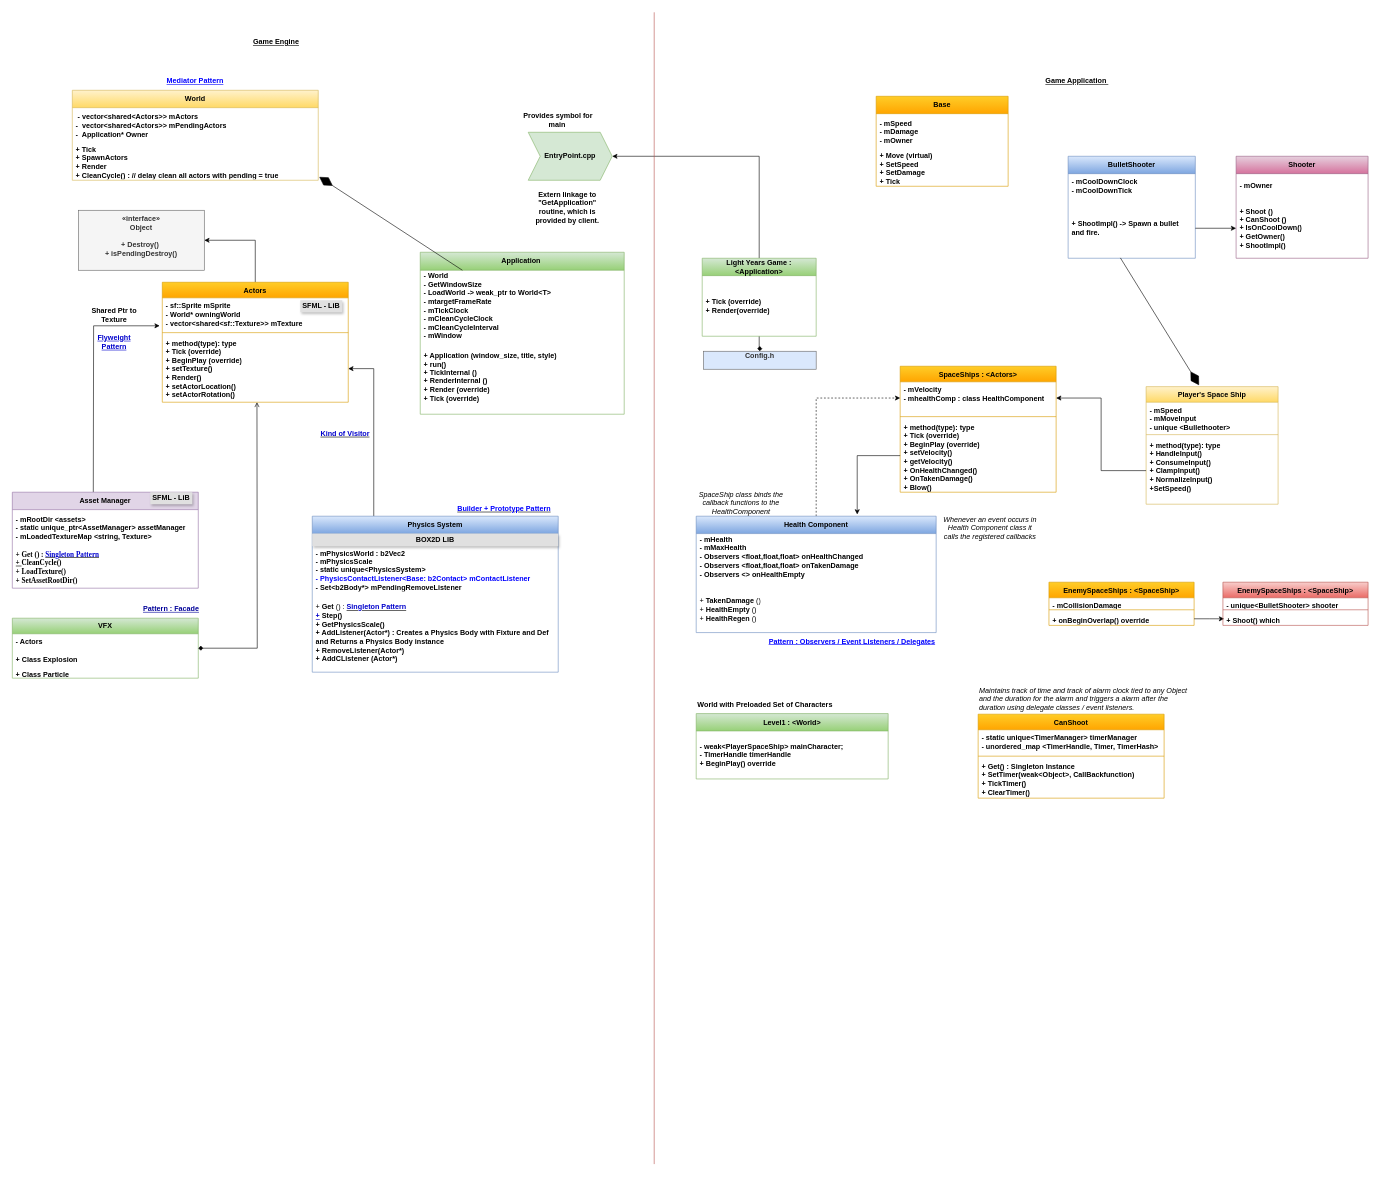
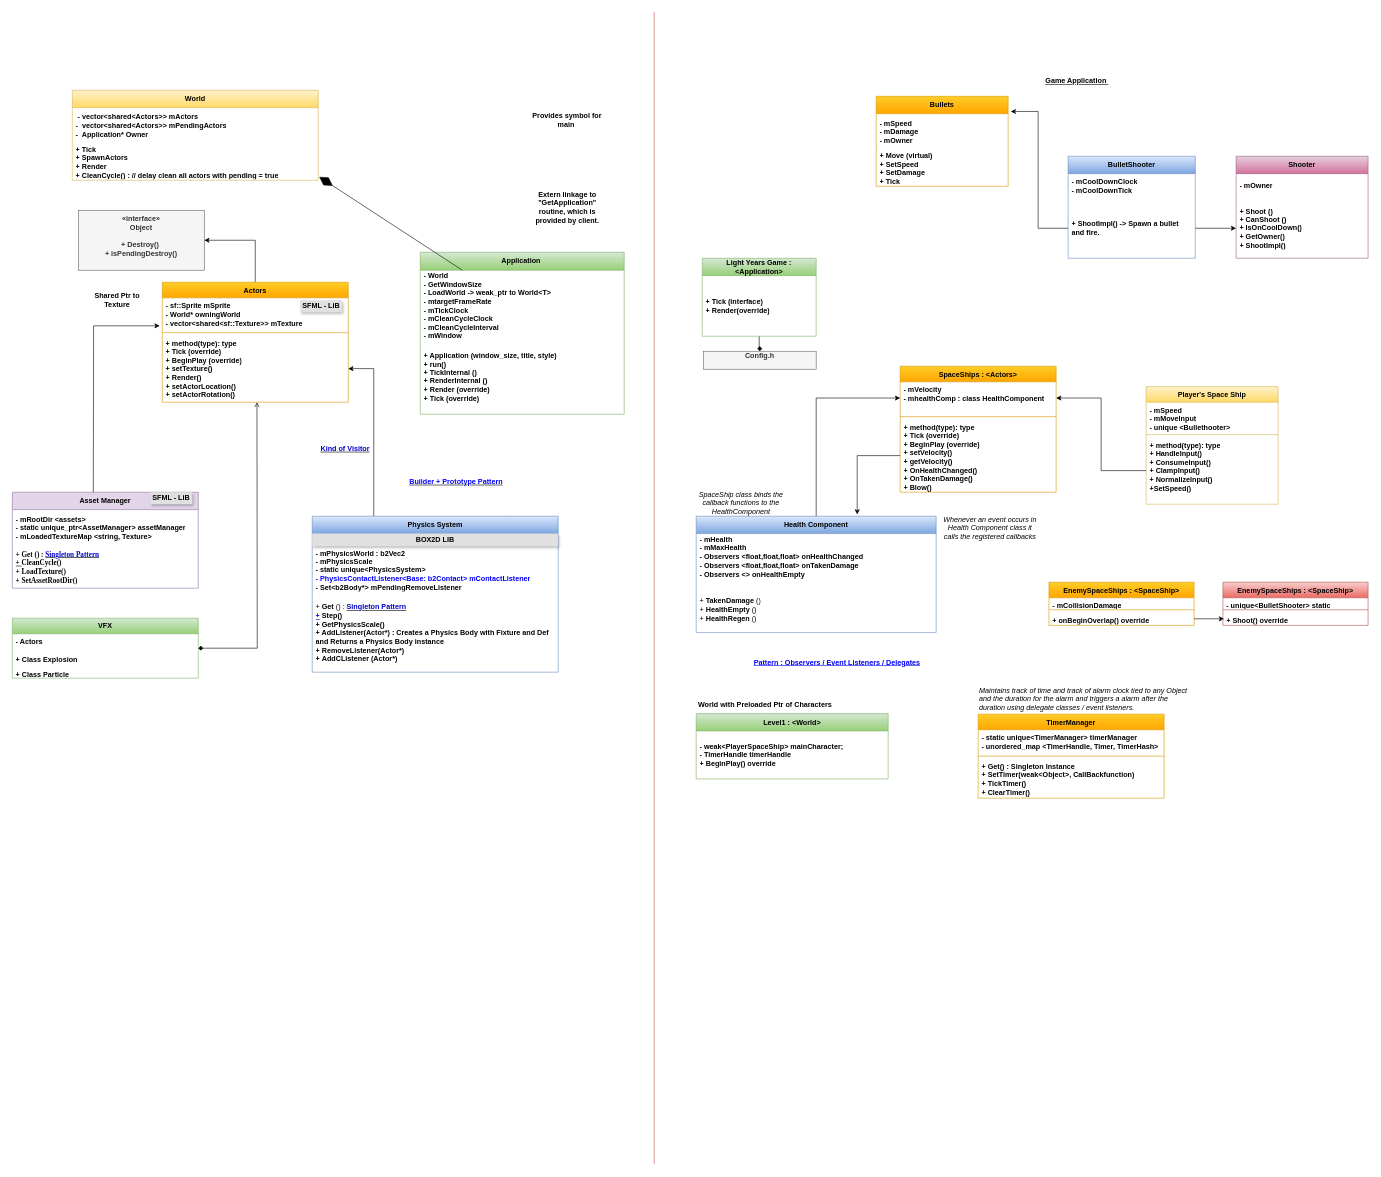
node "Game Engine": removed
node "Mediator Pattern": removed
node "Base": label "Base" -> "Bullets"
edge "+ ShootImpl() -> Spawn a bullet and fire." -> "- mSpeed - mDamage - mOwner": added
node "Provides symbol for main": moved (558, 120) -> (567, 120)
node "EntryPoint.cpp": removed
edge "Light Years Game : <Application>" -> "EntryPoint.cpp": removed
node "+ Tick (override) + Render(override)": label "+ Tick (override) + Render(override)" -> "+ Tick (interface) + Render(override)"
node "Shared Ptr to Texture": moved (114, 315) -> (117, 300)
edge "+ ShootImpl() -> Spawn a bullet and fire." -> "Player's Space Ship": removed
node "Flyweight Pattern": removed
node "Config.h": fillcolor #dae8fc -> #f5f5f5
edge "Health Component" -> "- mVelocity - mhealthComp : class HealthComponent": style dashed -> solid
node "Kind of Visitor": moved (345, 434) -> (345, 449)
node "Builder + Prototype Pattern": moved (504, 509) -> (456, 482)
node "- unique<BulletShooter> shooter": label "- unique<BulletShooter> shooter" -> "- unique<BulletShooter> static"
node "Pattern : Facade": removed
node "+ Shoot() which": label "+ Shoot() which" -> "+ Shoot() override"
node "Pattern : Observers / Event Listeners / Delegates": moved (852, 642) -> (837, 663)
node "World with Preloaded Set of Characters": label "World with Preloaded Set of Characters" -> "World with Preloaded Ptr of Characters"
node "CanShoot": label "CanShoot" -> "TimerManager"
